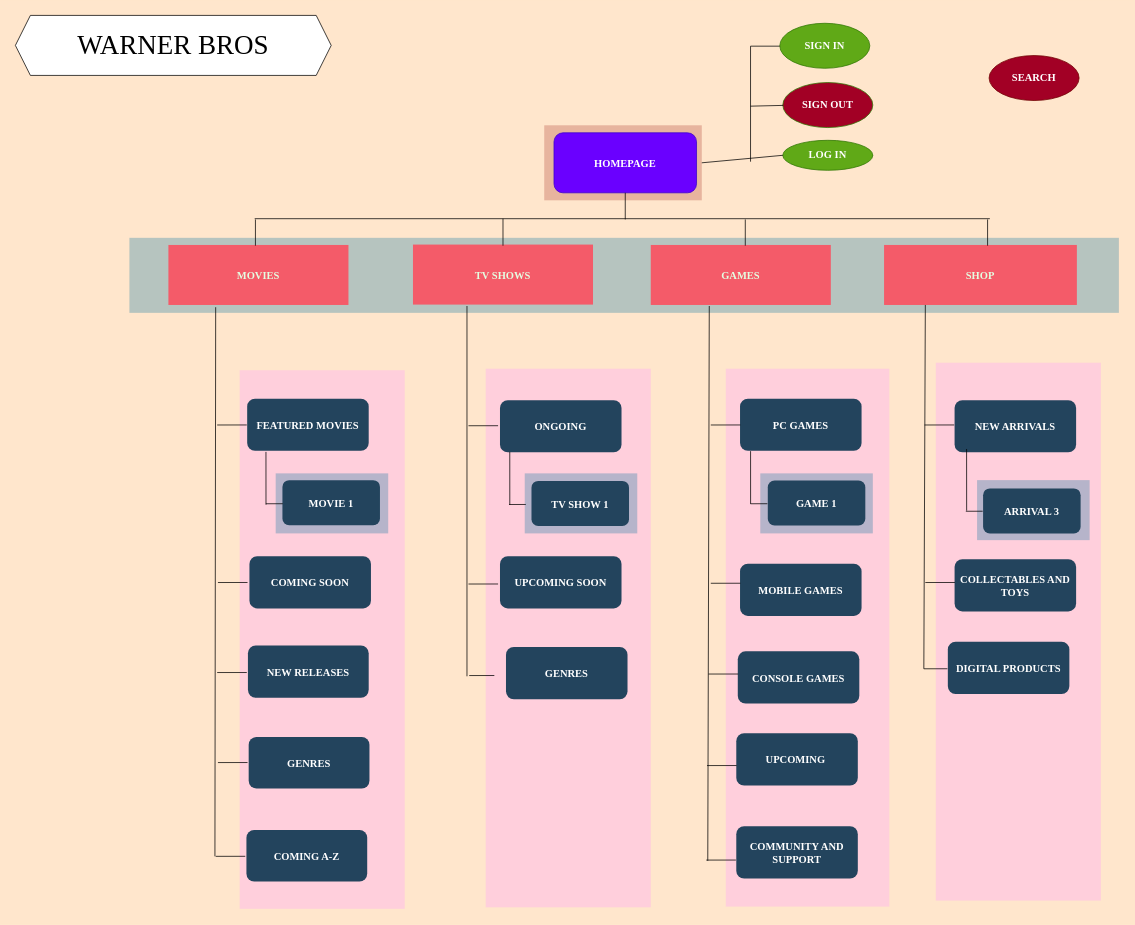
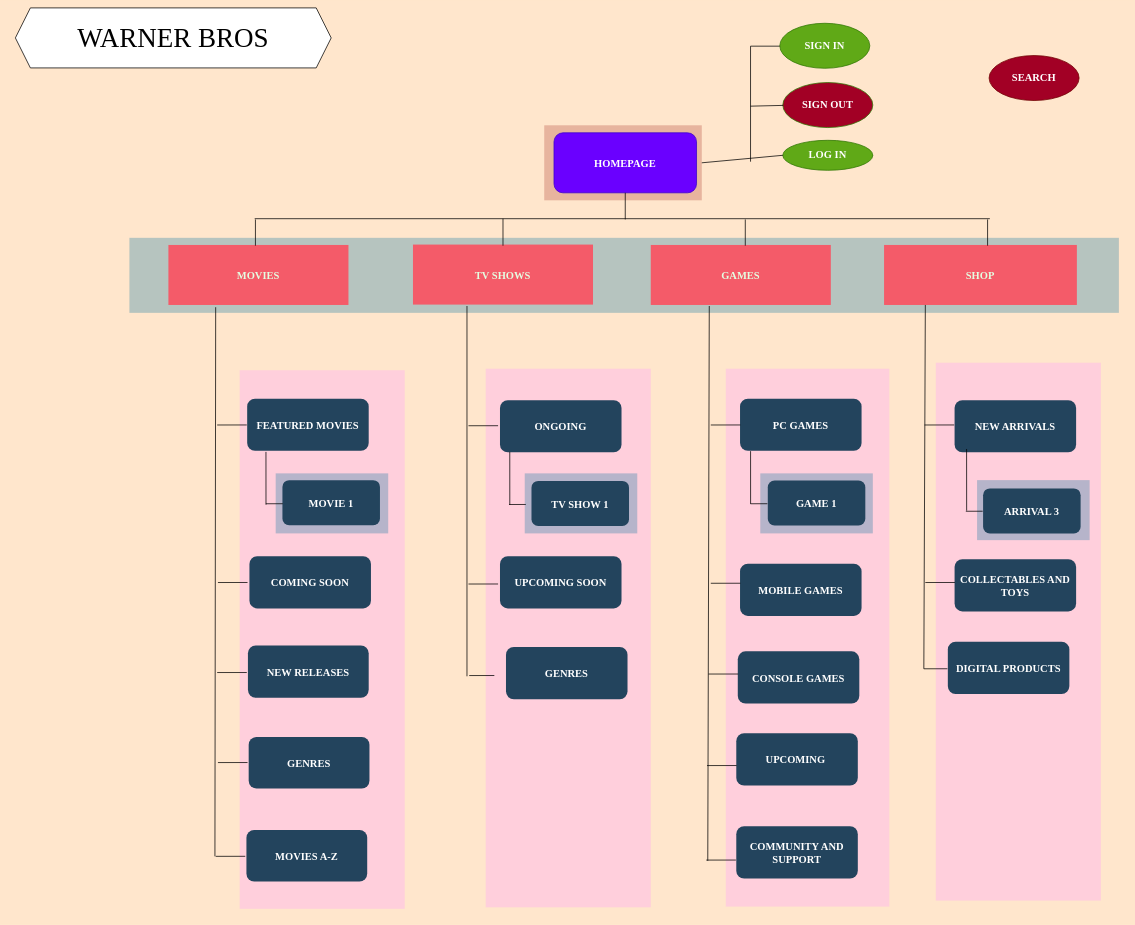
node "WARNER BROS": moved (173, 45) -> (173, 38)
node "COMING A-Z": label "COMING A-Z" -> "MOVIES A-Z"
